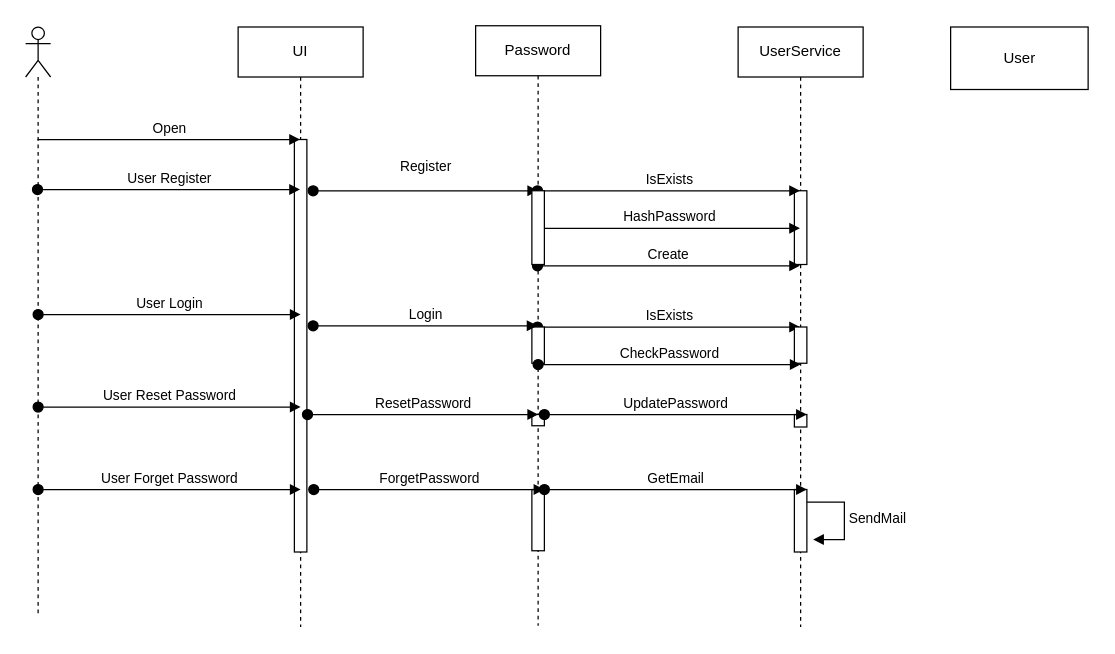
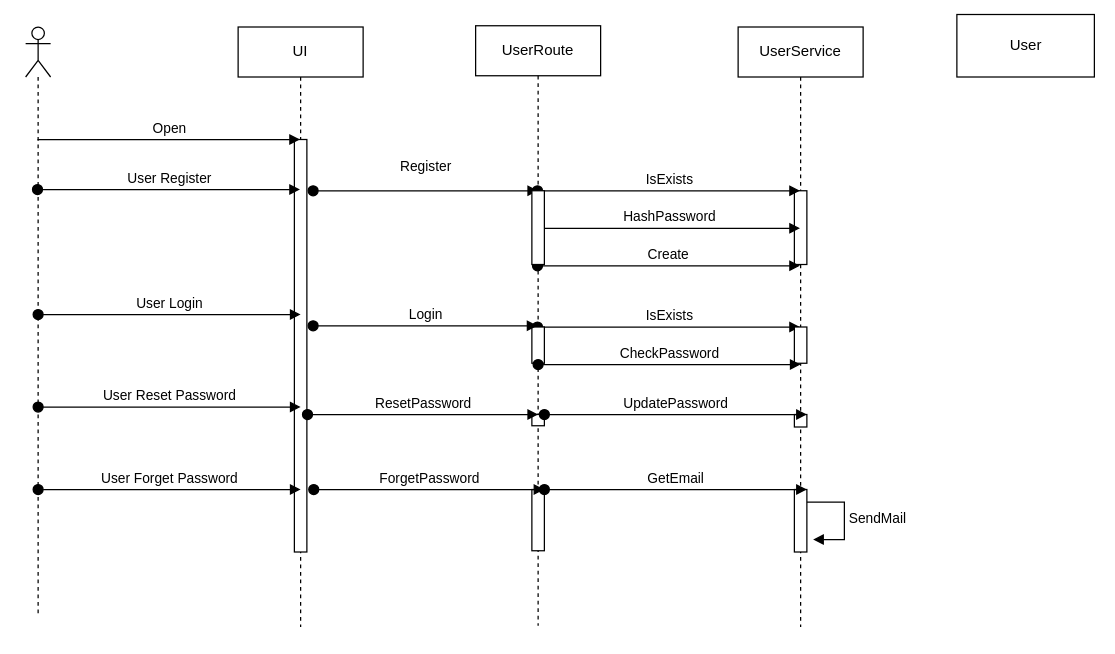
node "Password": label "Password" -> "UserRoute"
node "User": moved (1019, 58) -> (1026, 46)
